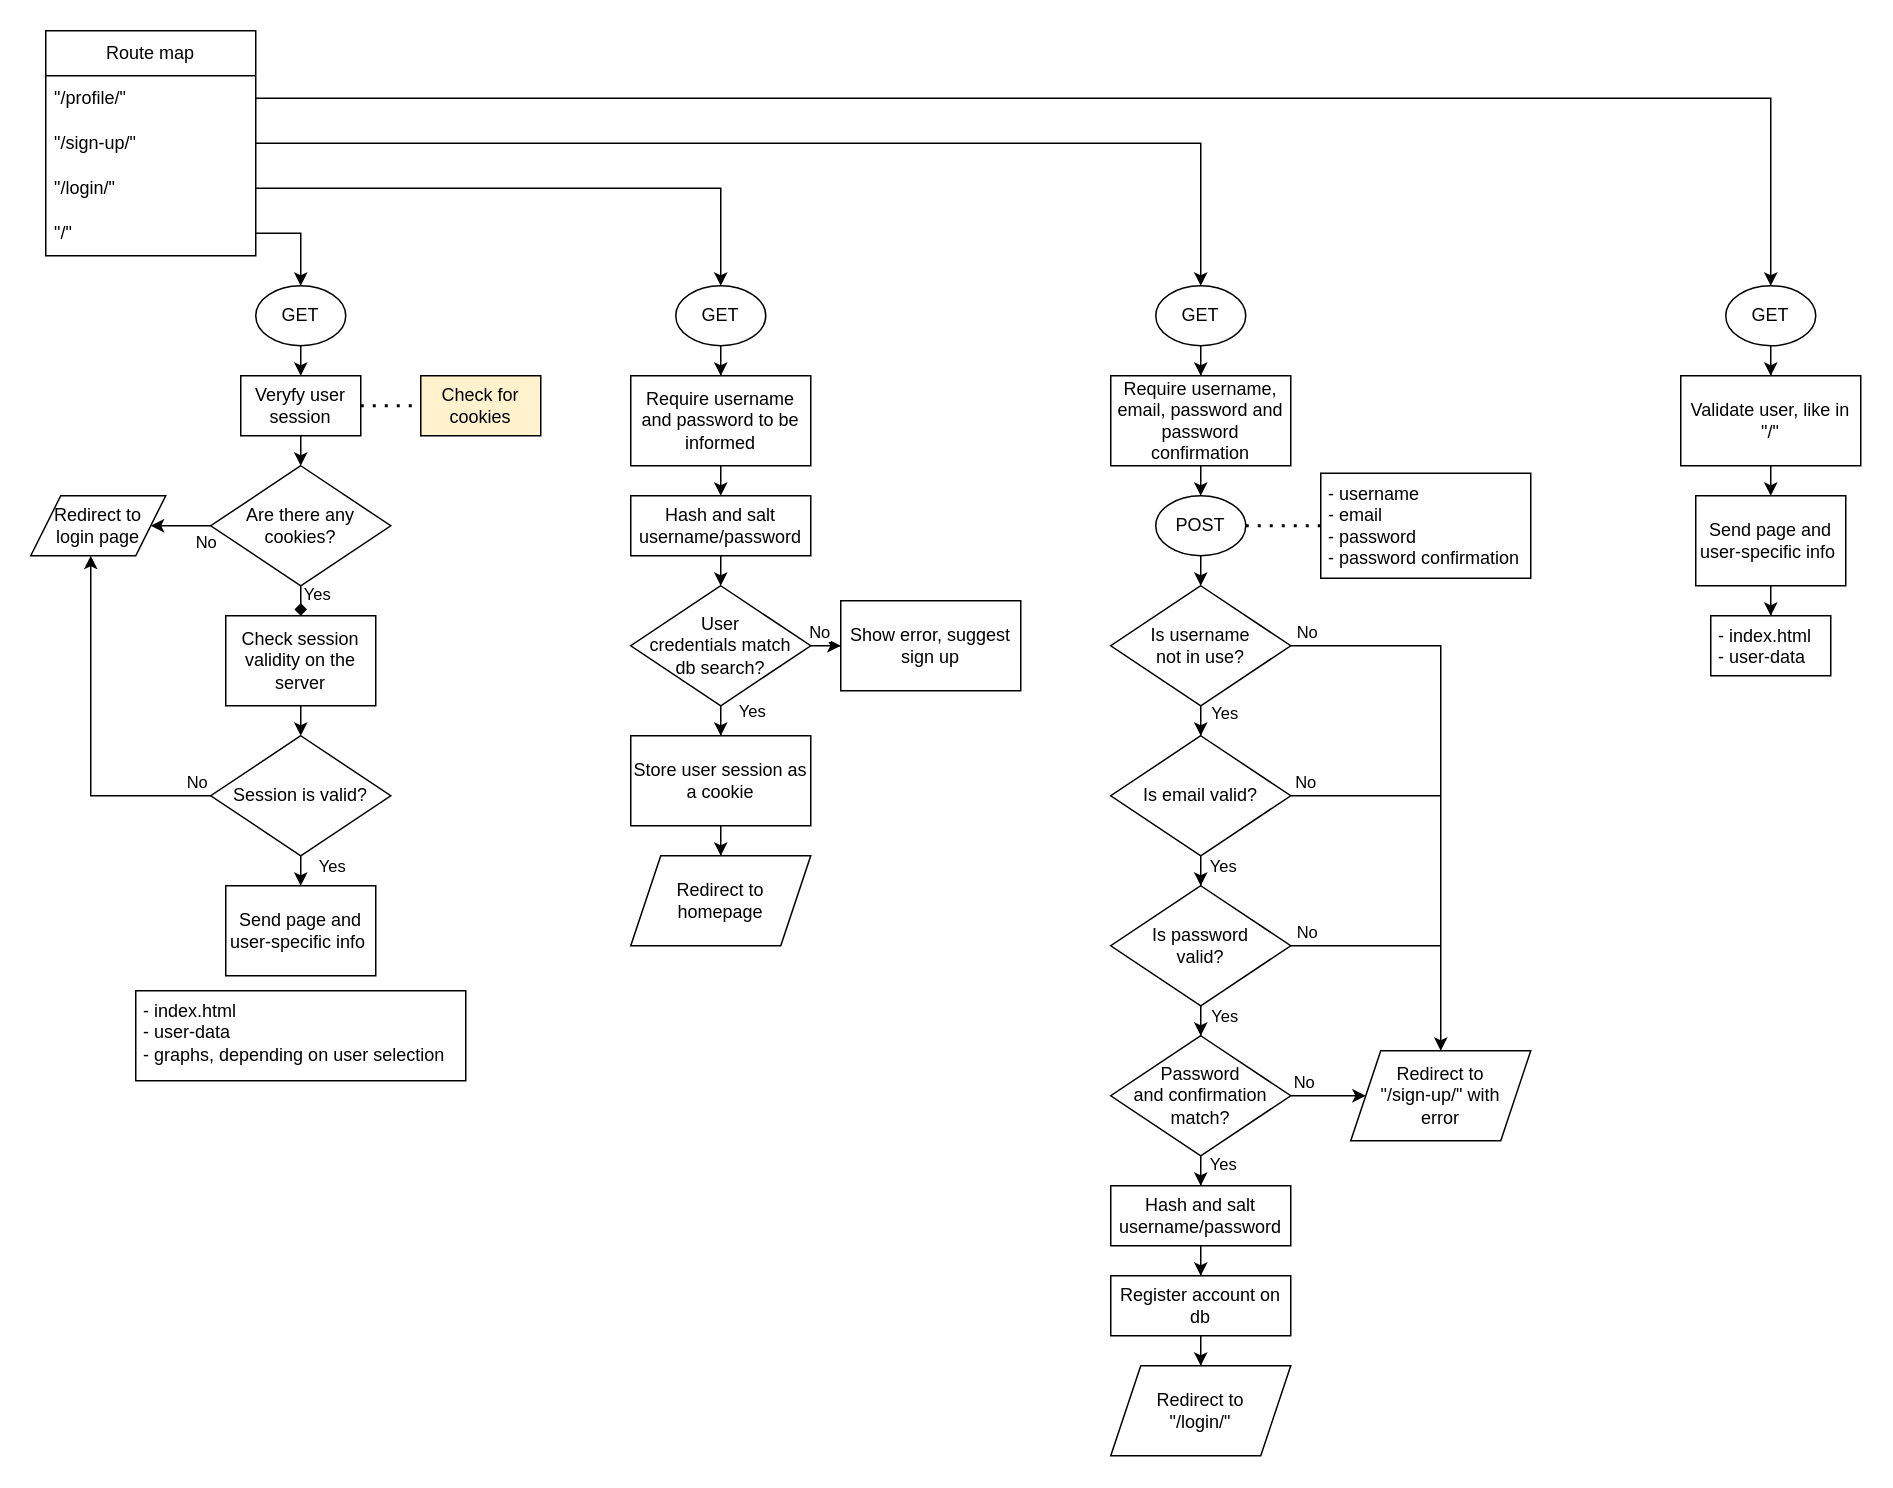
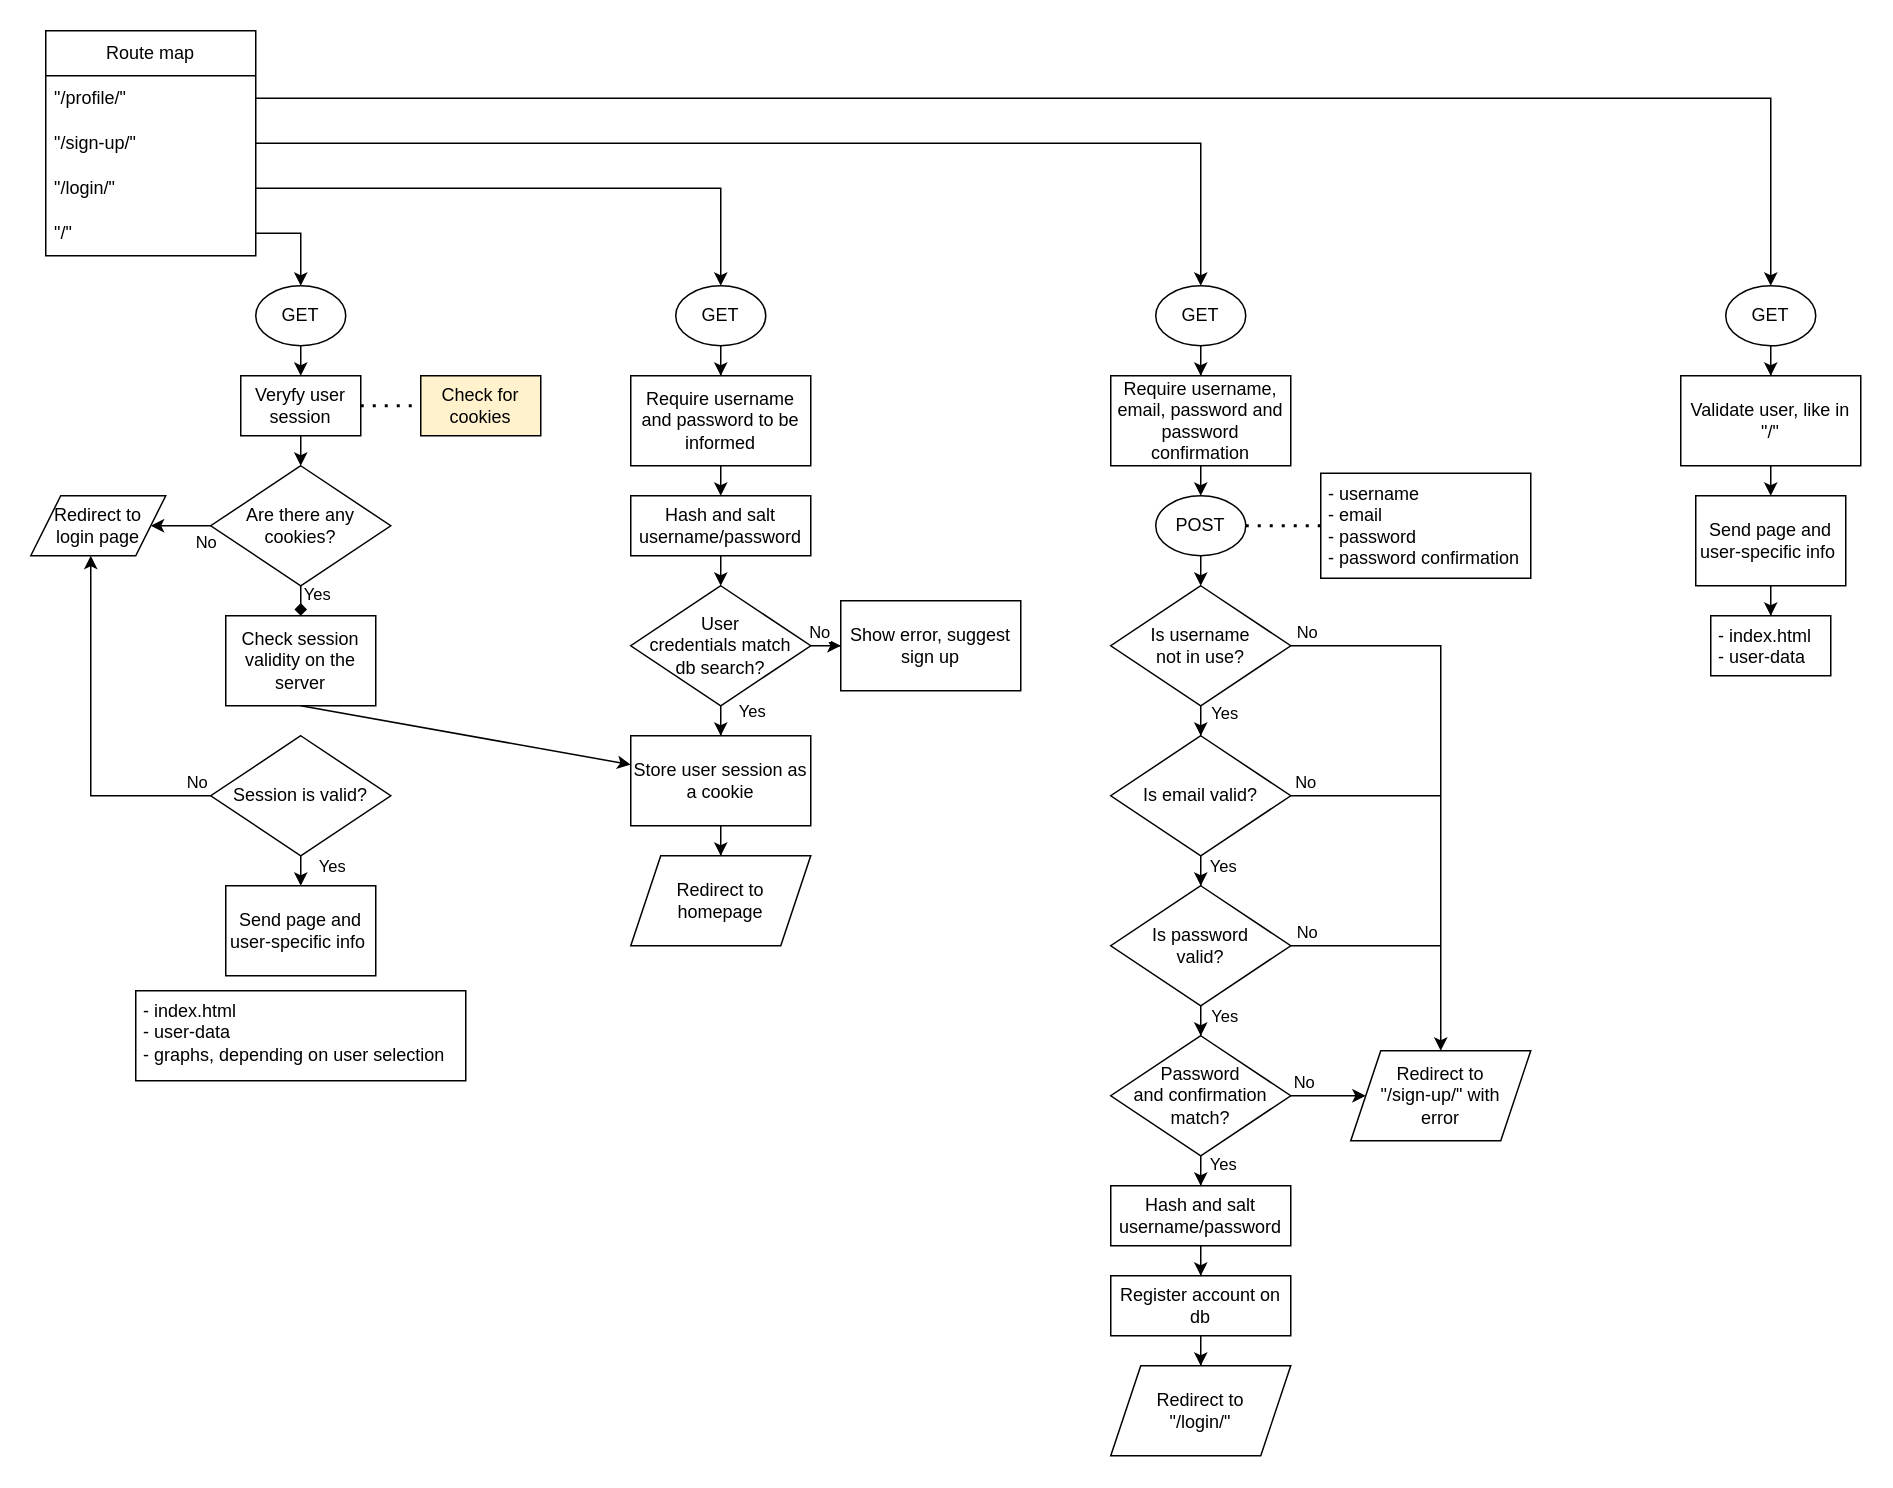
edge "Check session validity on the server" -> "Session is valid?": now "Check session validity on the server" -> "Store user session as a cookie"
